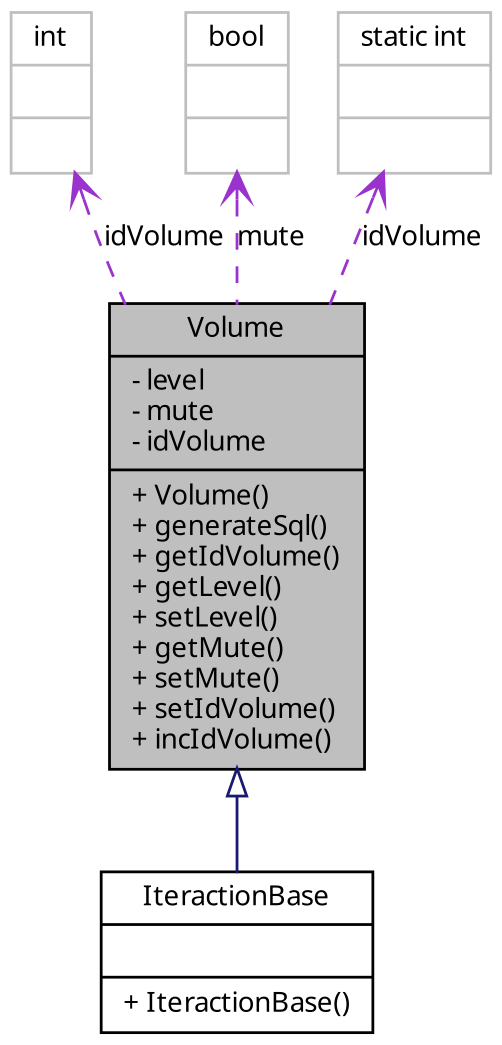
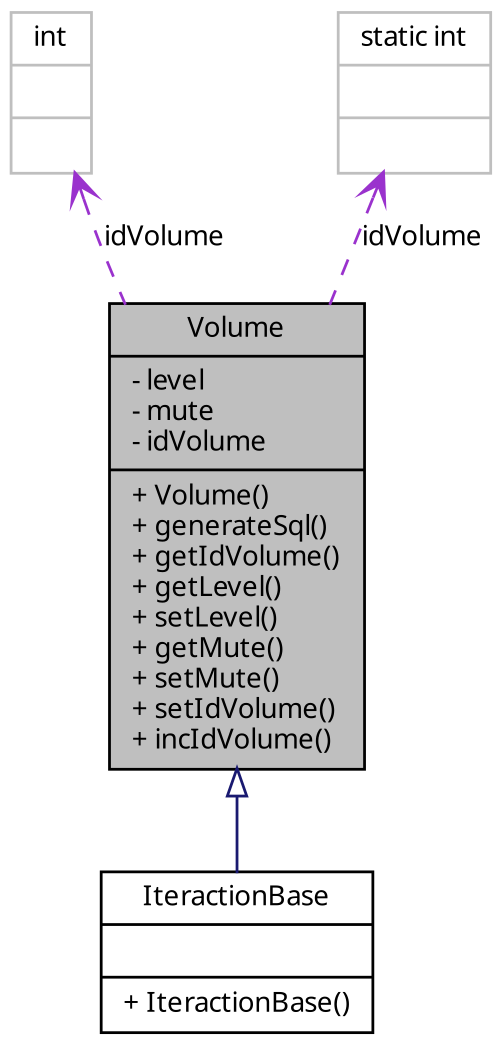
node "bool": removed
